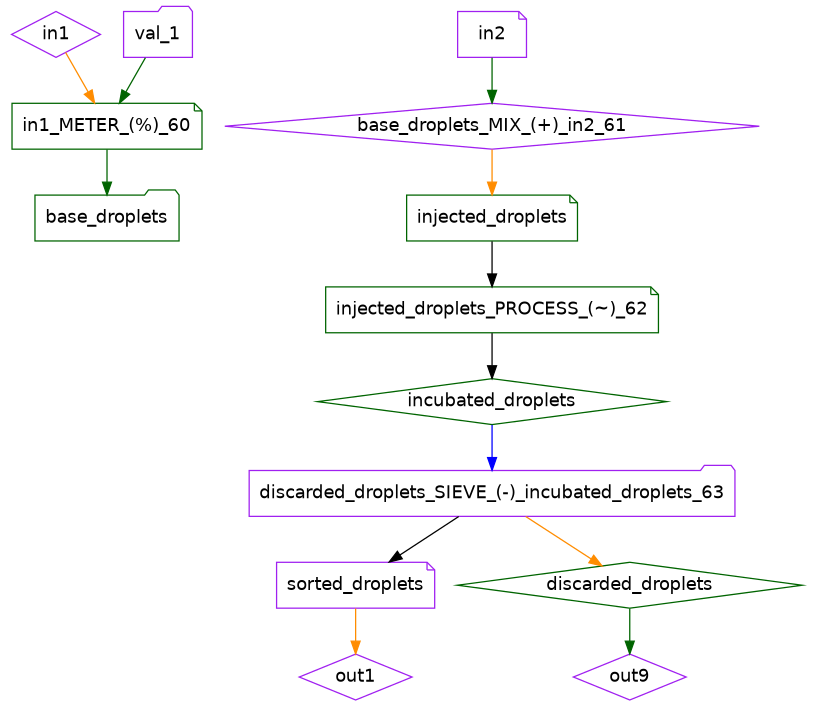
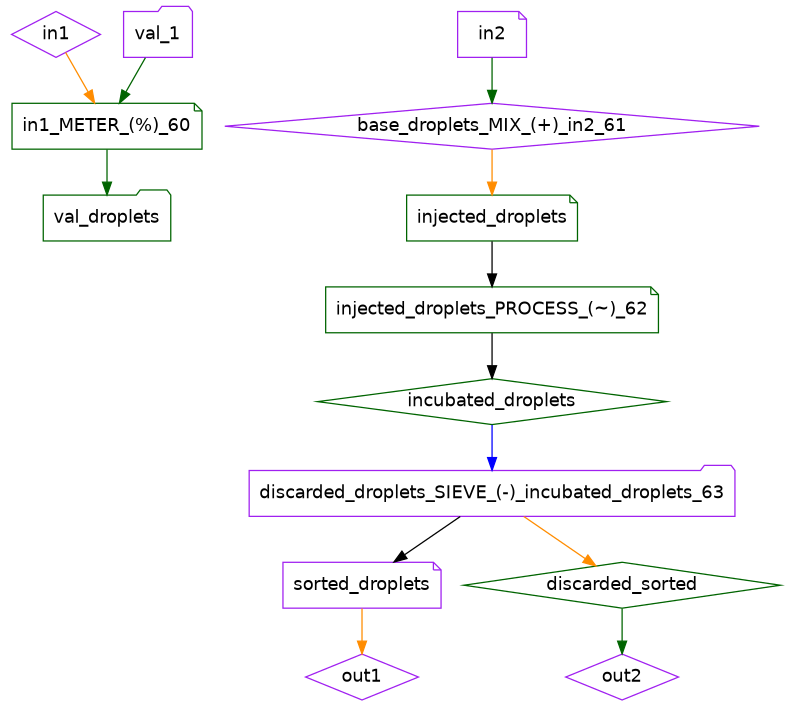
node "base_droplets": label "base_droplets" -> "val_droplets"
node "discarded_droplets": label "discarded_droplets" -> "discarded_sorted"
node "out9": label "out9" -> "out2"
